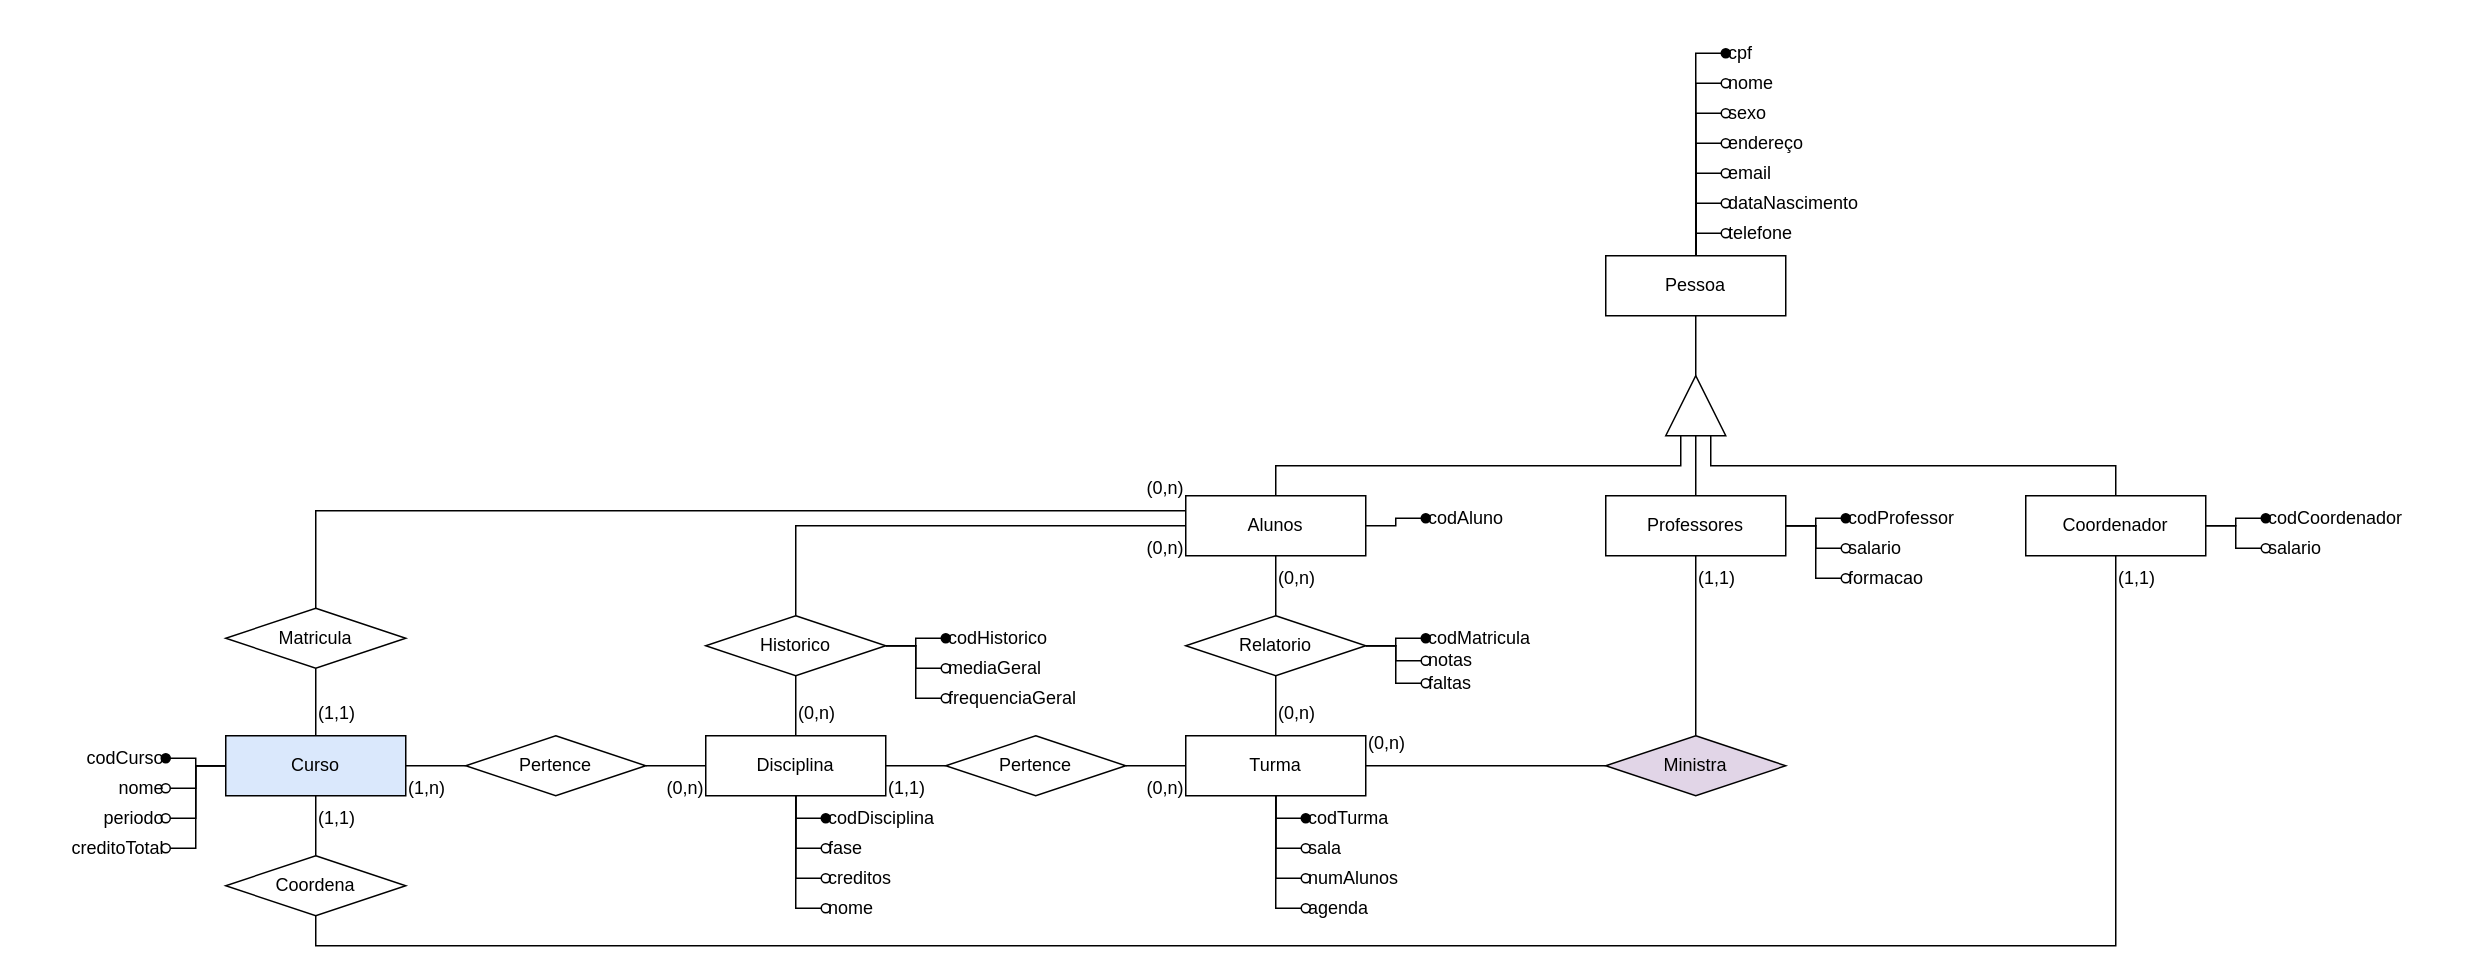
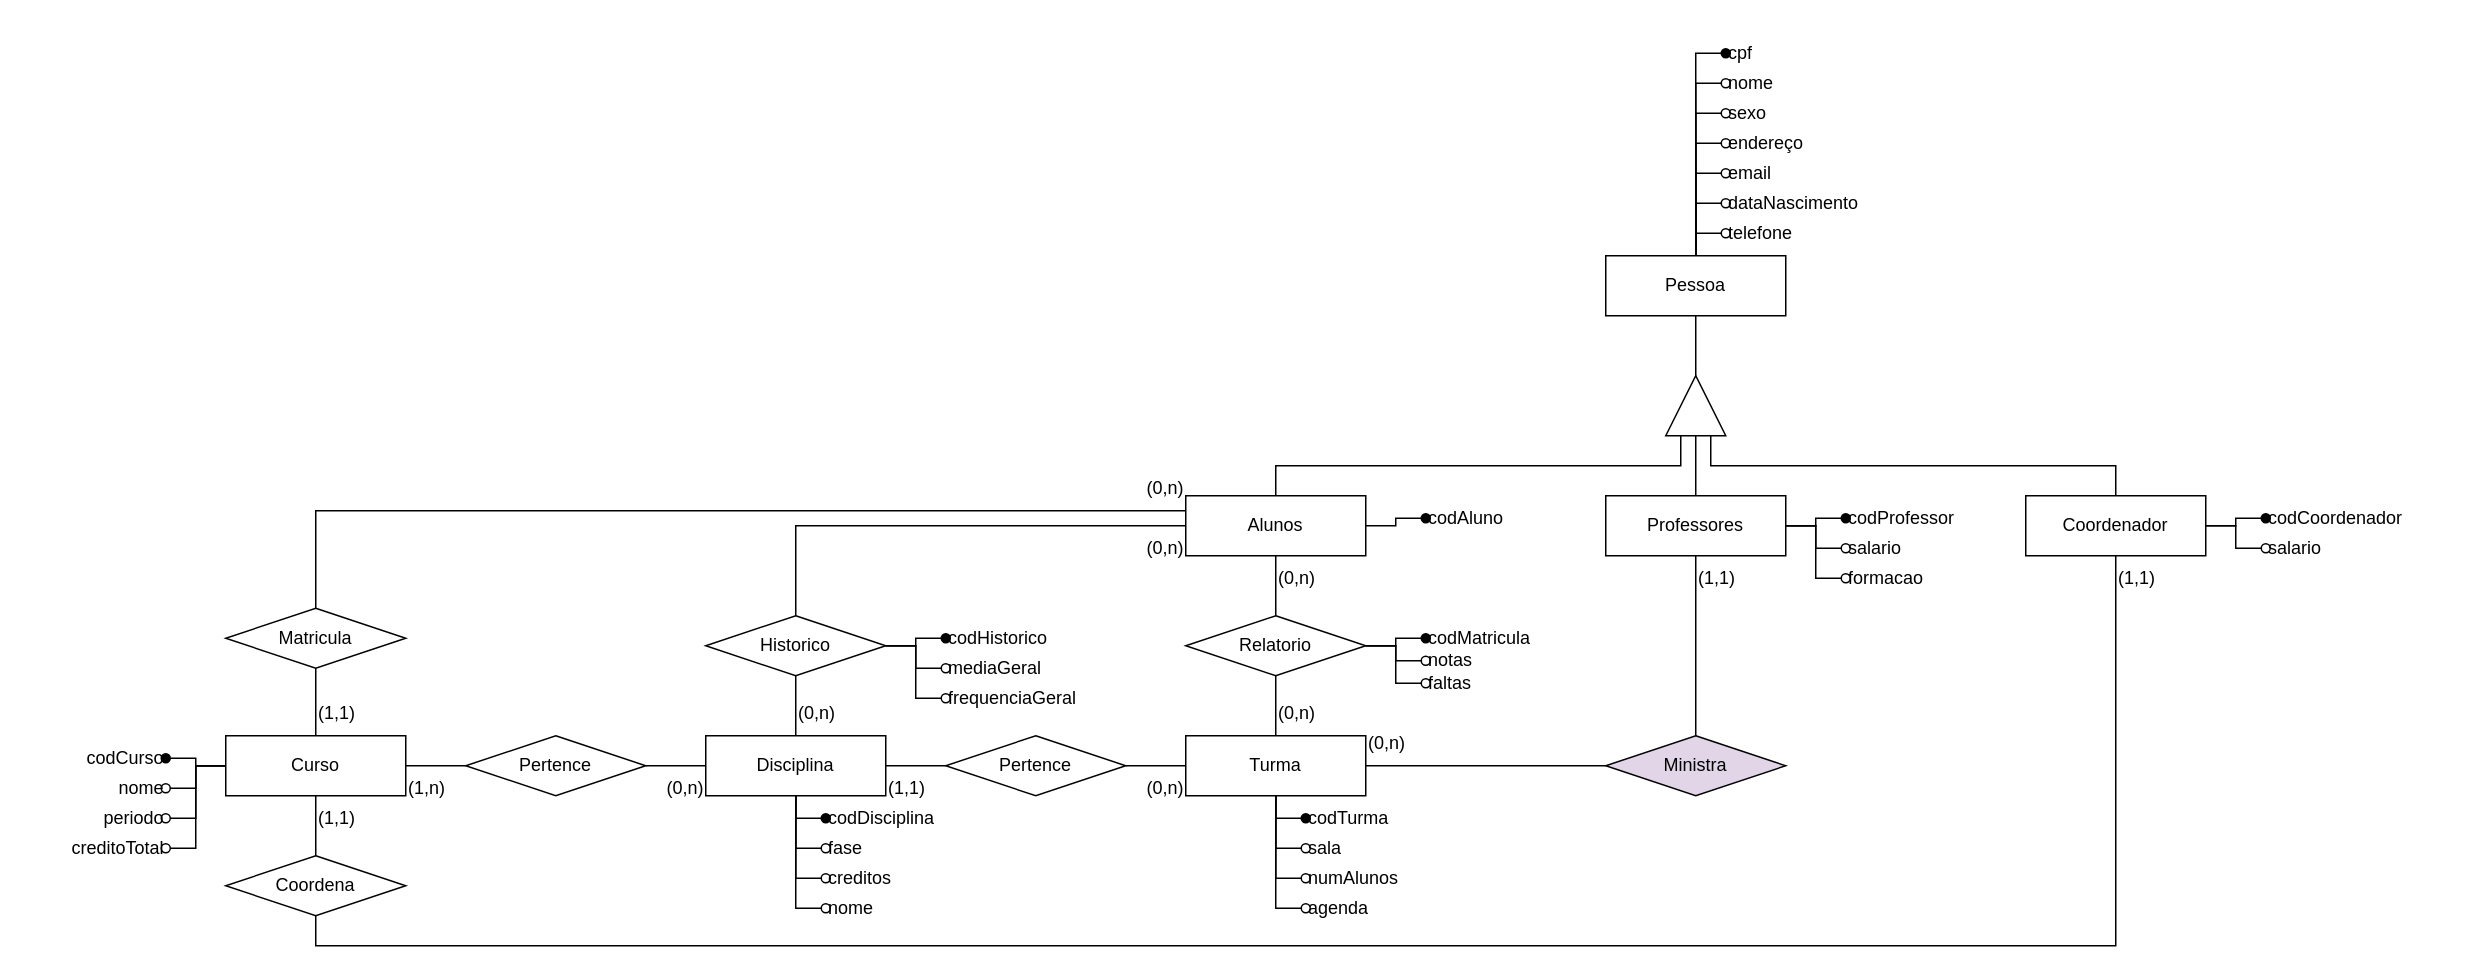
node "Curso": fillcolor #dae8fc -> #ffffff
